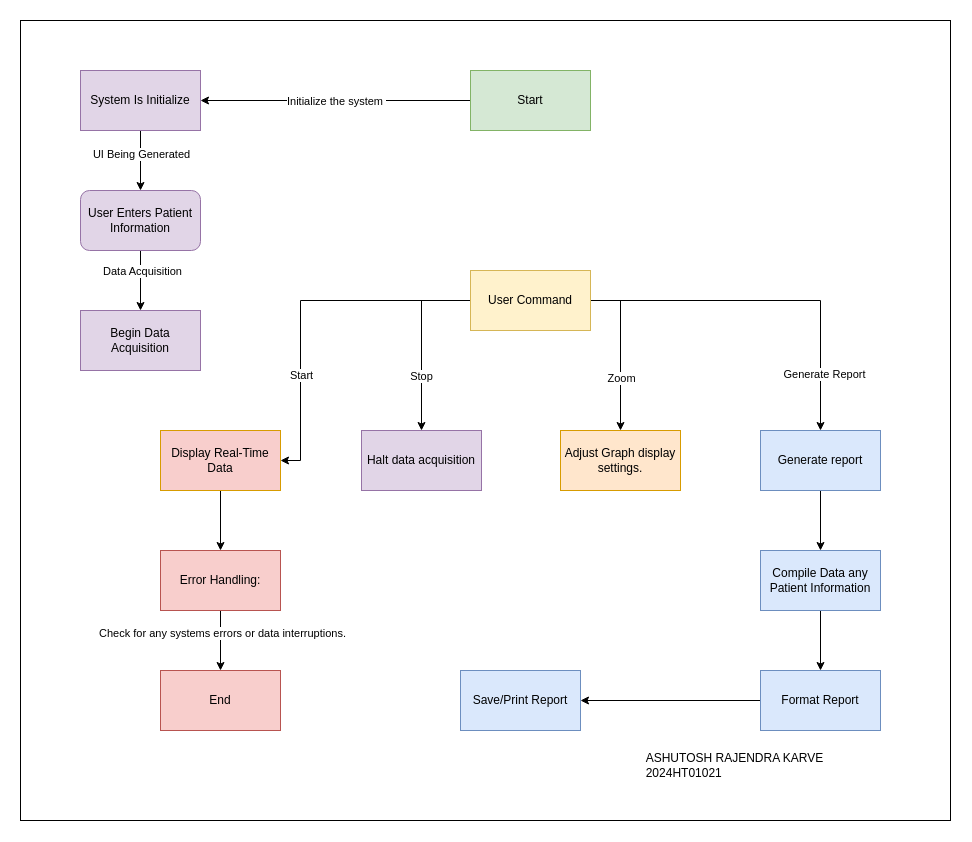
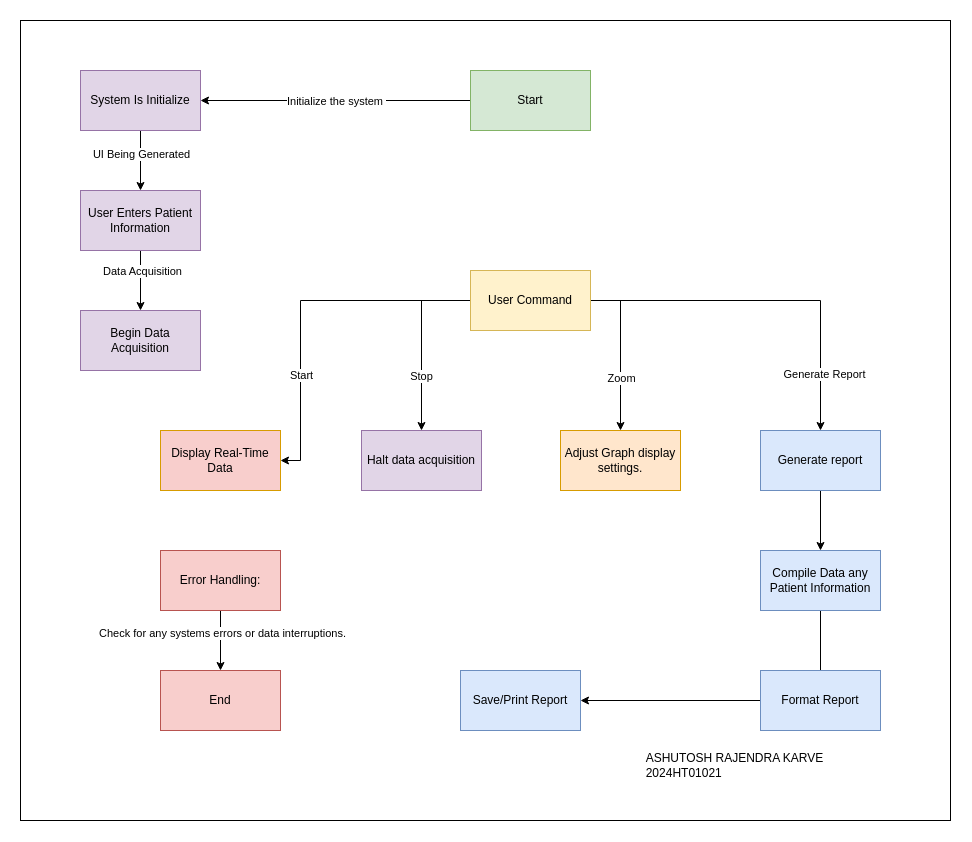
node "User Enters Patient Information": shape rounded rectangle -> rectangle
edge "Display Real-Time Data" -> "Error Handling:": removed
edge "Compile Data any Patient Information" -> "Format Report": arrowhead classic -> none
